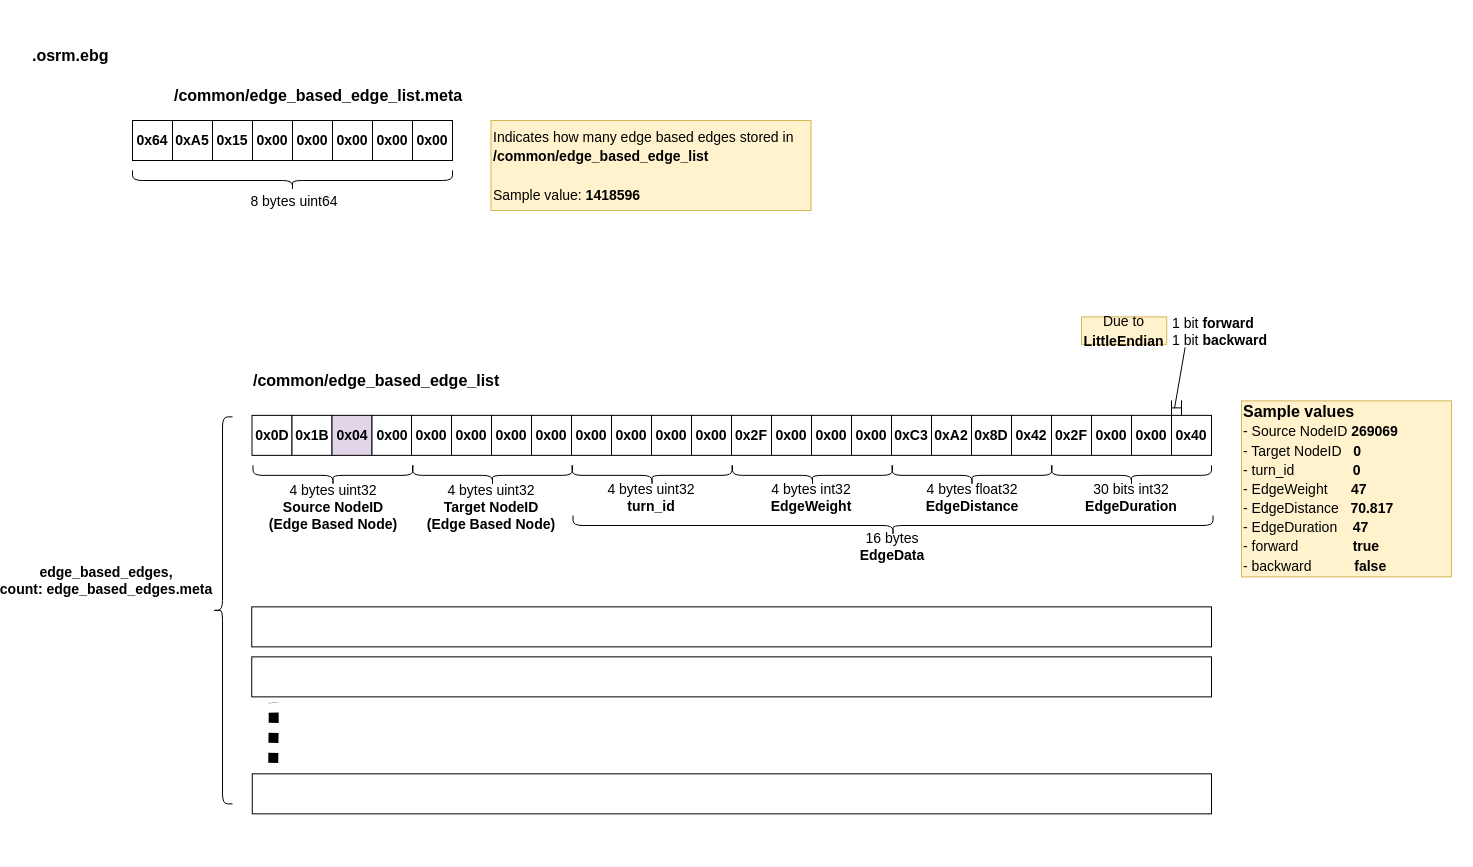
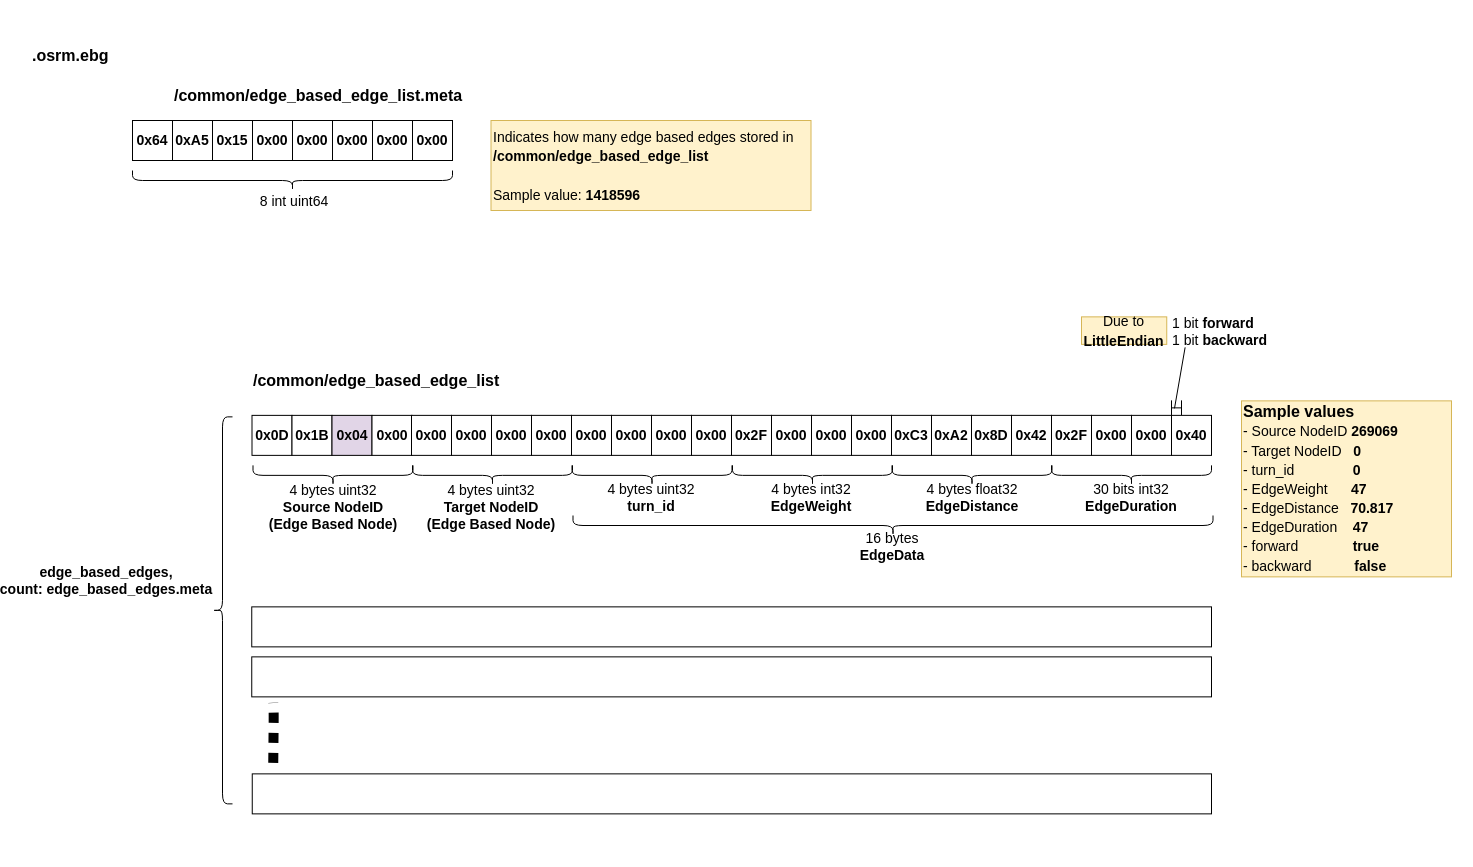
node "8 bytes uint64": label "8 bytes uint64" -> "8 int uint64"
